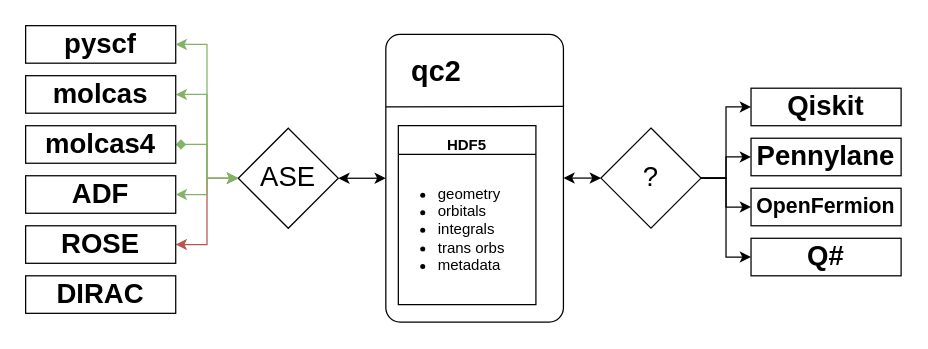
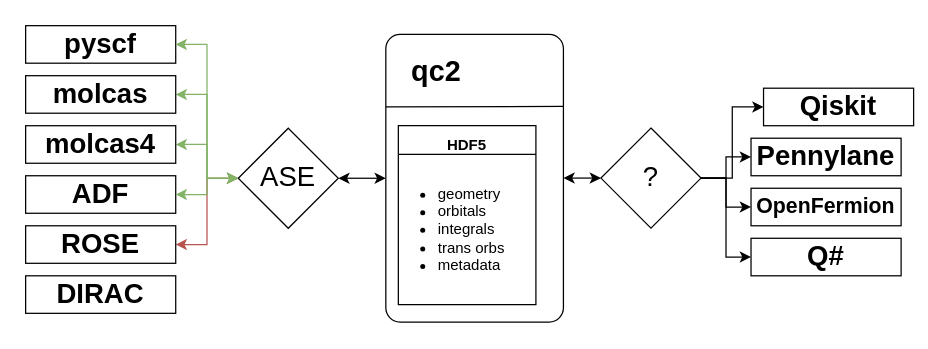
node "Qiskit": moved (826, 107) -> (838, 107)
edge "molcas4" -- "ASE": arrowhead diamond -> classic
